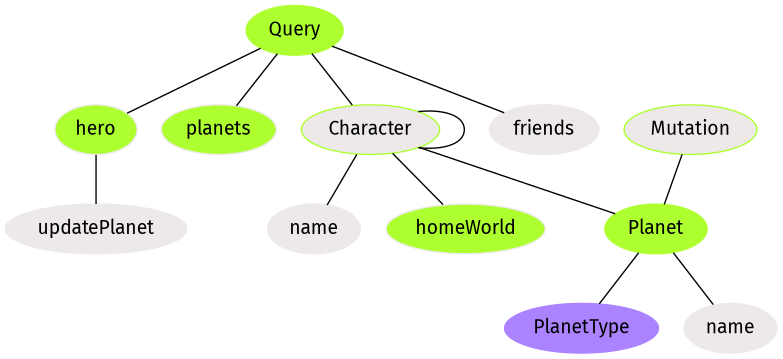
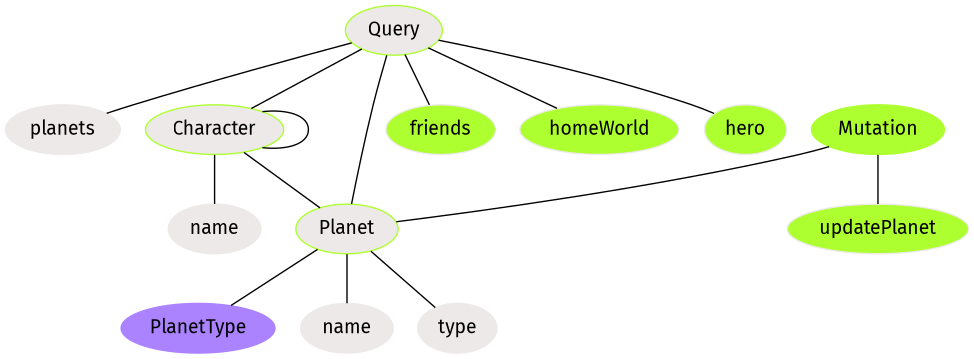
node "Query": fillcolor greenyellow -> snow2
edge "Query" -- "Planet": added
node "planets": fillcolor greenyellow -> snow2
node "friends": fillcolor snow2 -> greenyellow
node "Mutation": fillcolor snow2 -> greenyellow
edge "hero" -- "updatePlanet": now "Mutation" -- "updatePlanet"
edge "Character" -- "homeWorld": now "Query" -- "homeWorld"
node "updatePlanet": fillcolor snow2 -> greenyellow
node "Planet": fillcolor greenyellow -> snow2
node "type": added
